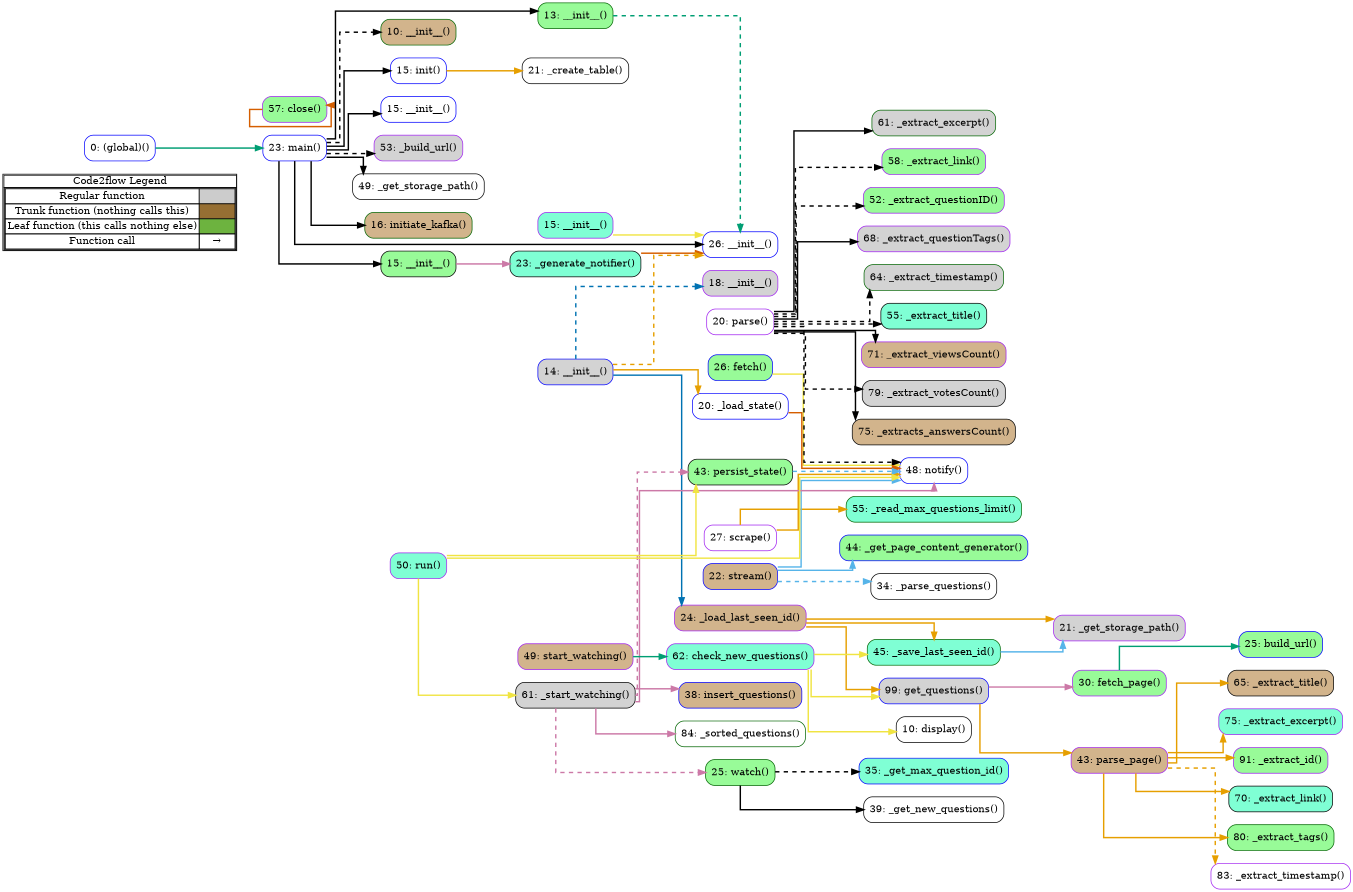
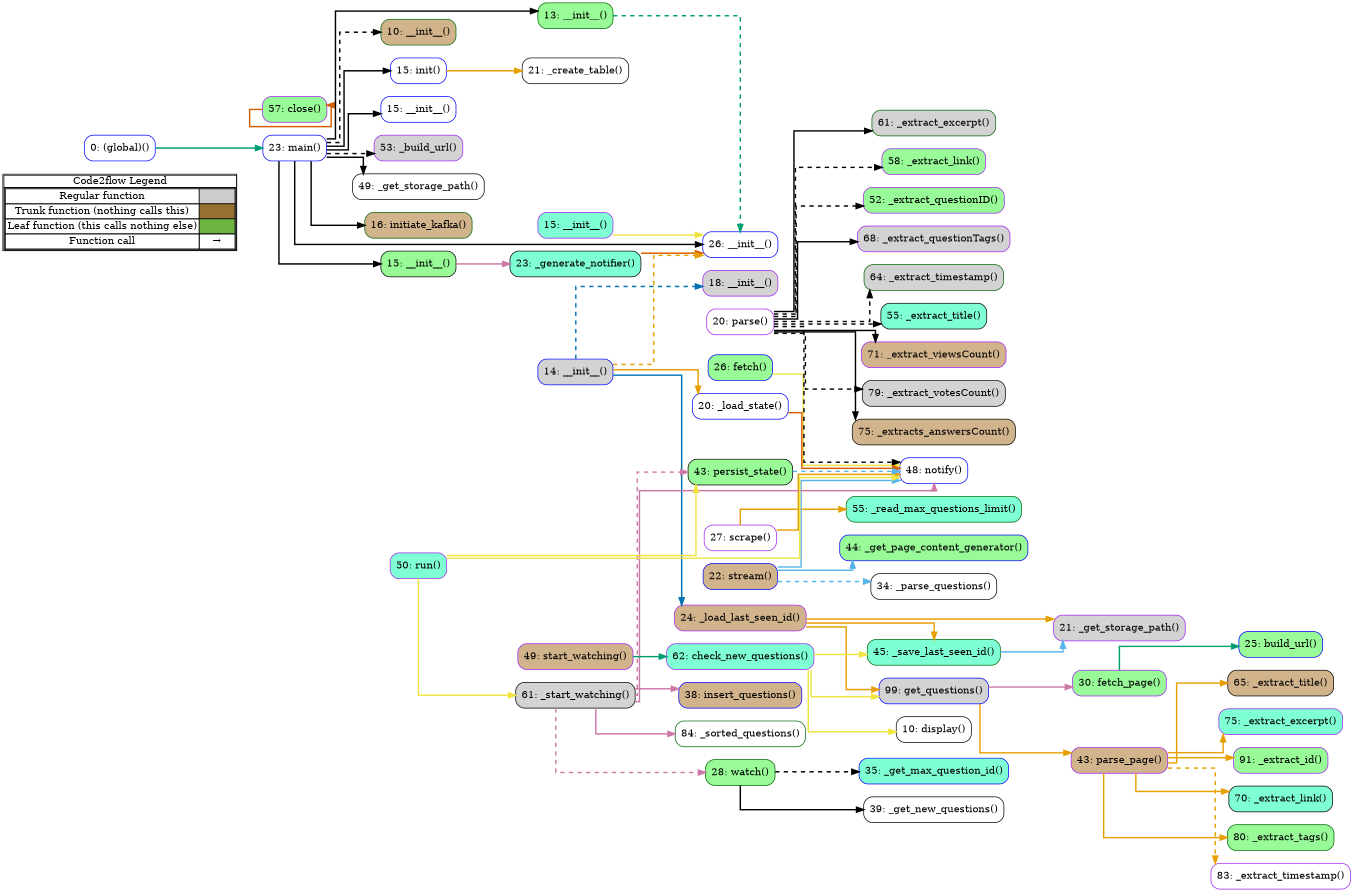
node "25: watch()": label "25: watch()" -> "28: watch()"
